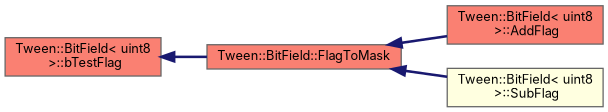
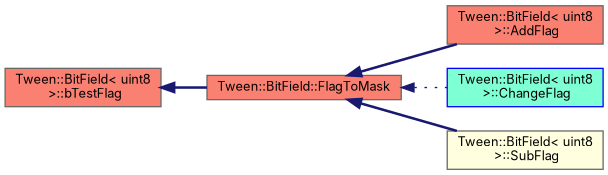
node "Tween::BitField< uint8 >::ChangeFlag": added
